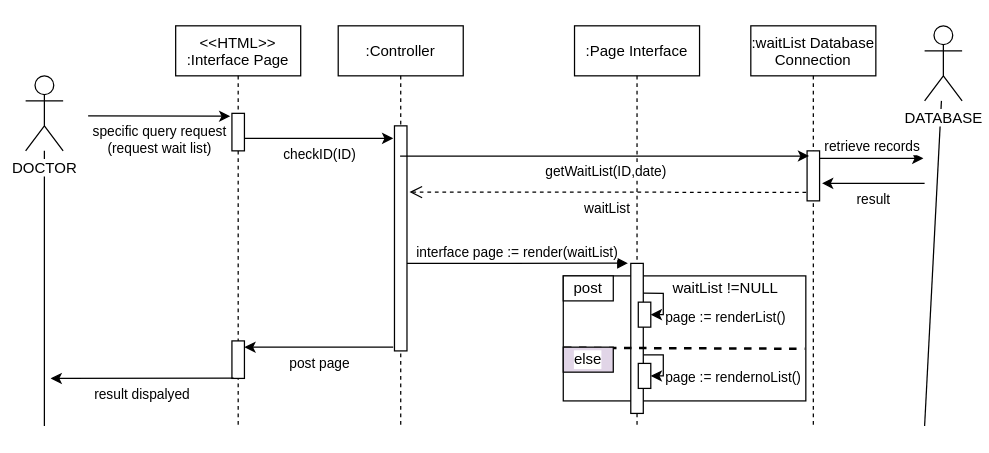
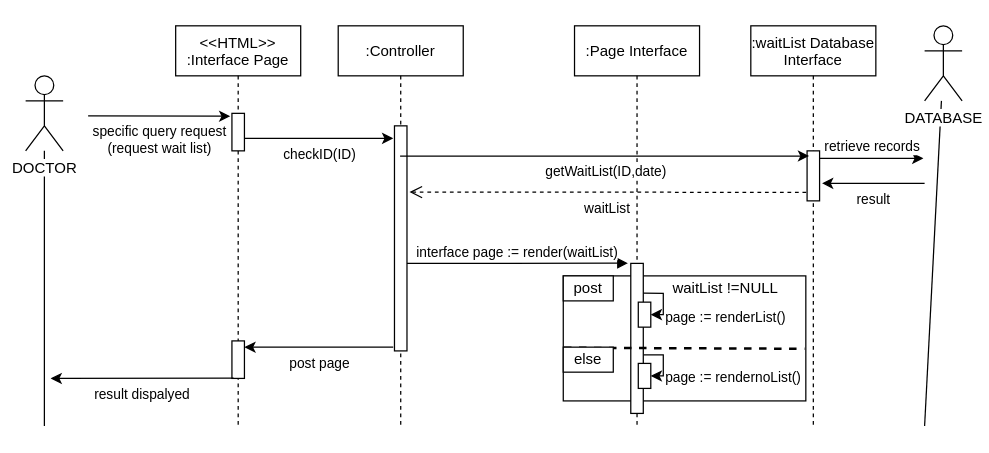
node ":waitList Database Connection": label ":waitList Database Connection" -> ":waitList Database Interface"
node "else": fillcolor #e1d5e7 -> #ffffff
